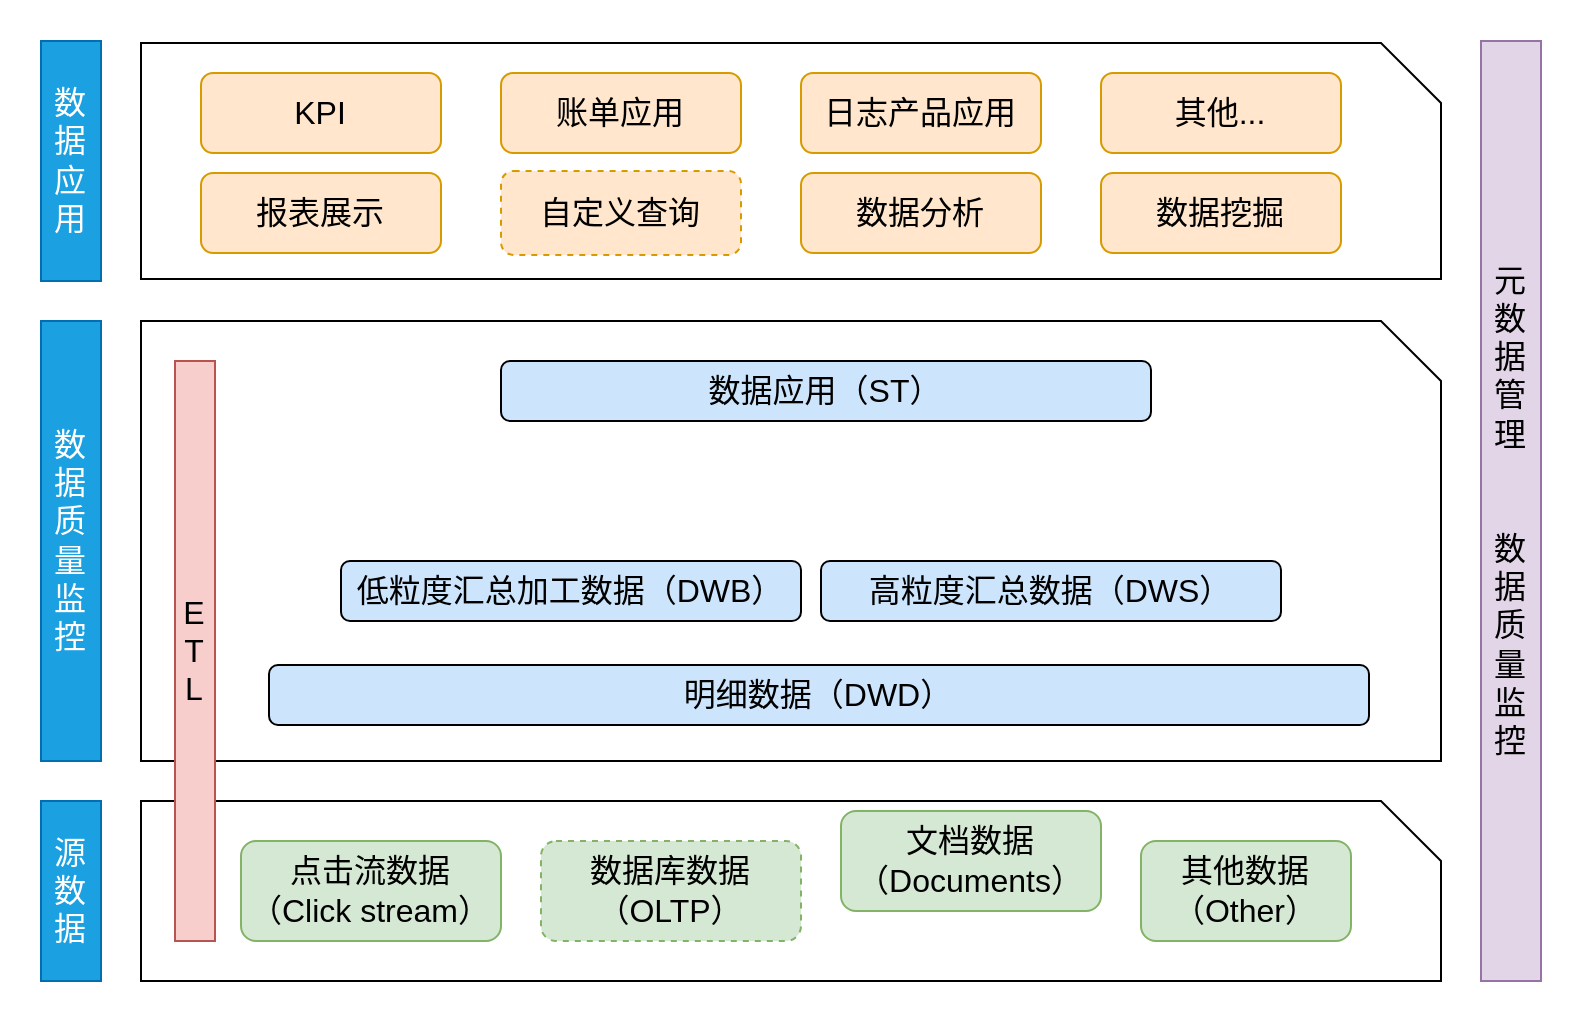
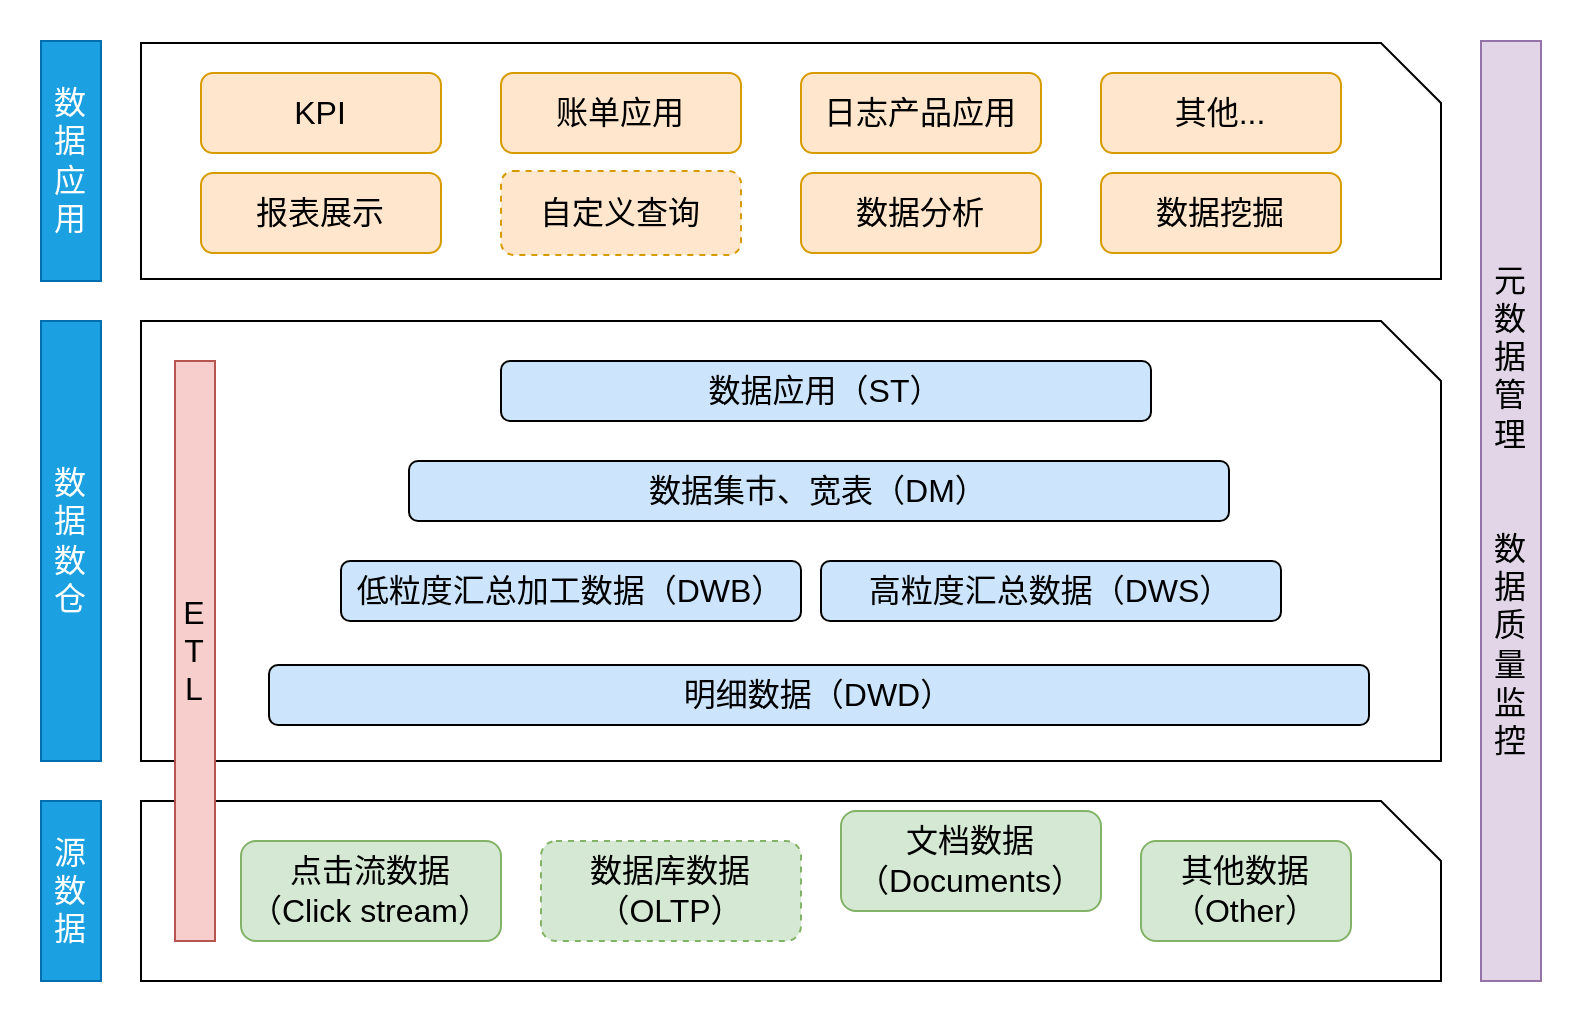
node "数据集市、宽表（DM）": added
node "数据质量监控": label "数据质量监控" -> "数据数仓"
